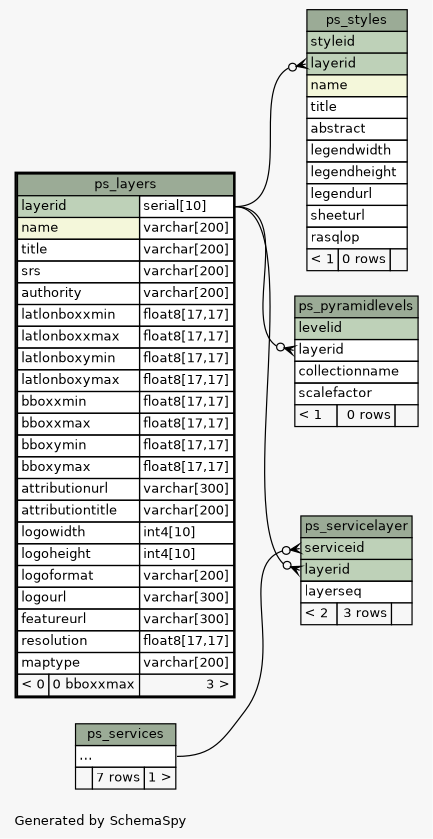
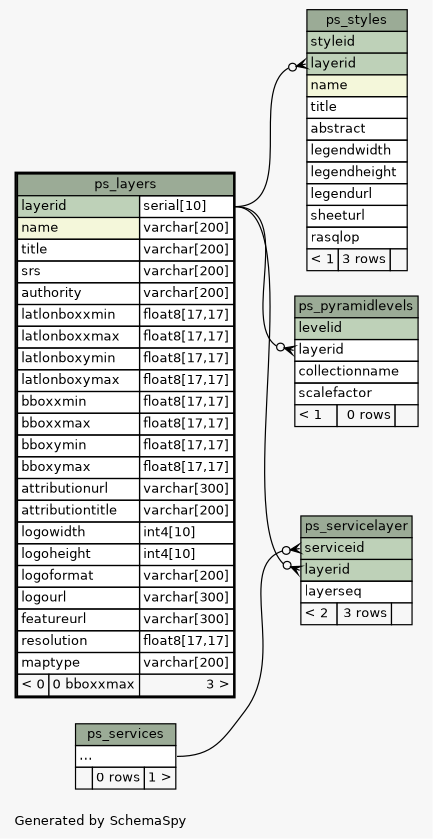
node "ps_styles": text "0 rows" -> "3 rows"
node "ps_services": text "7 rows" -> "0 rows"
